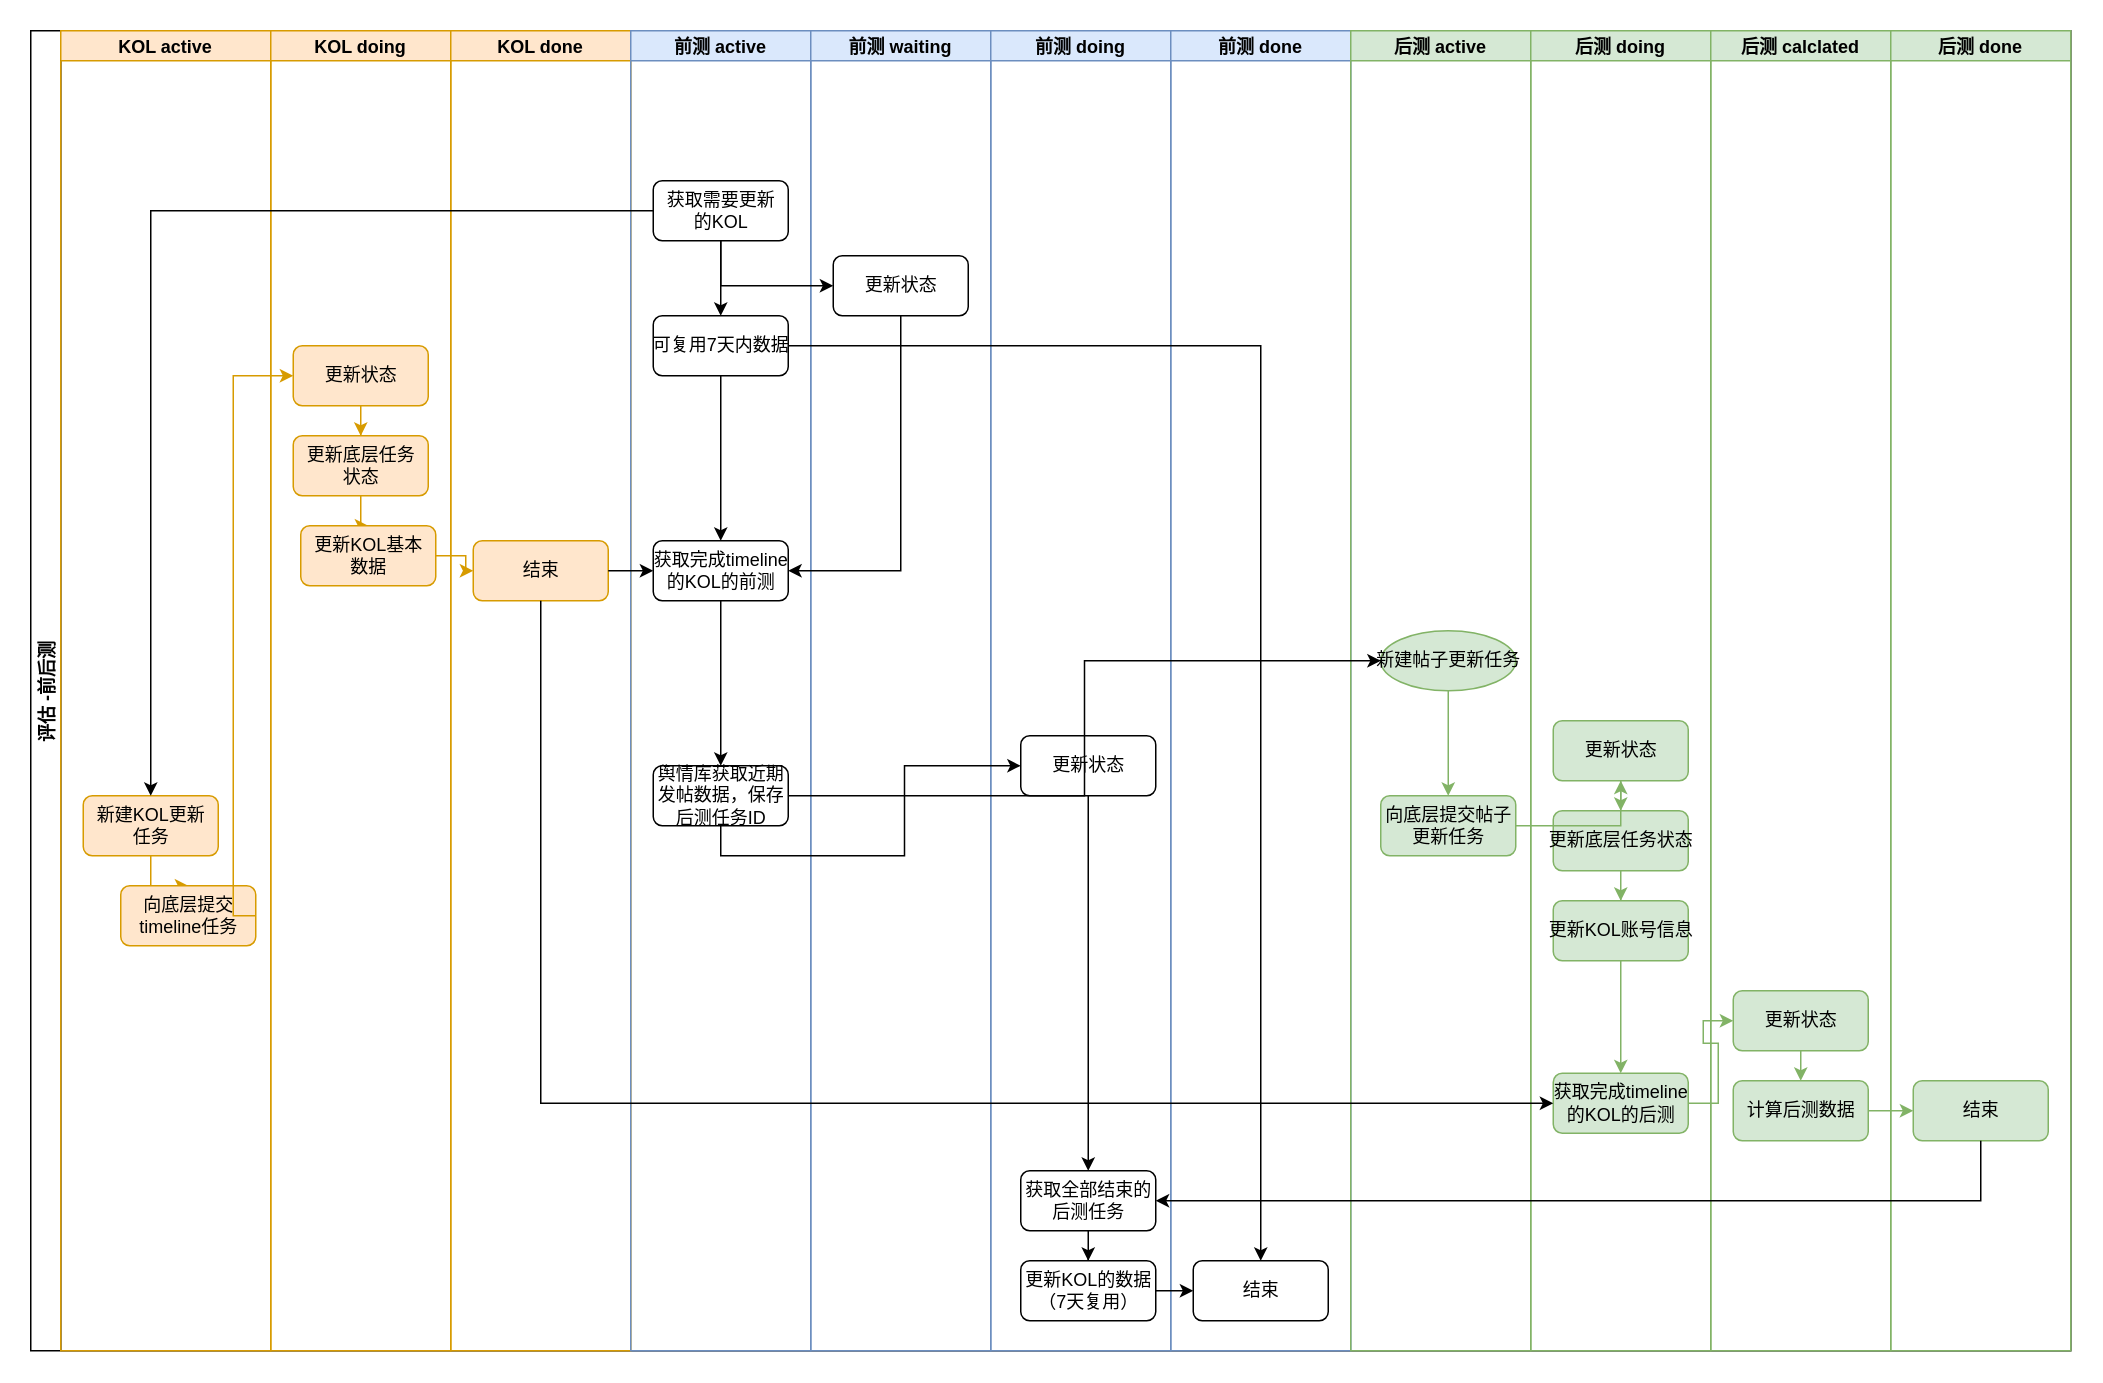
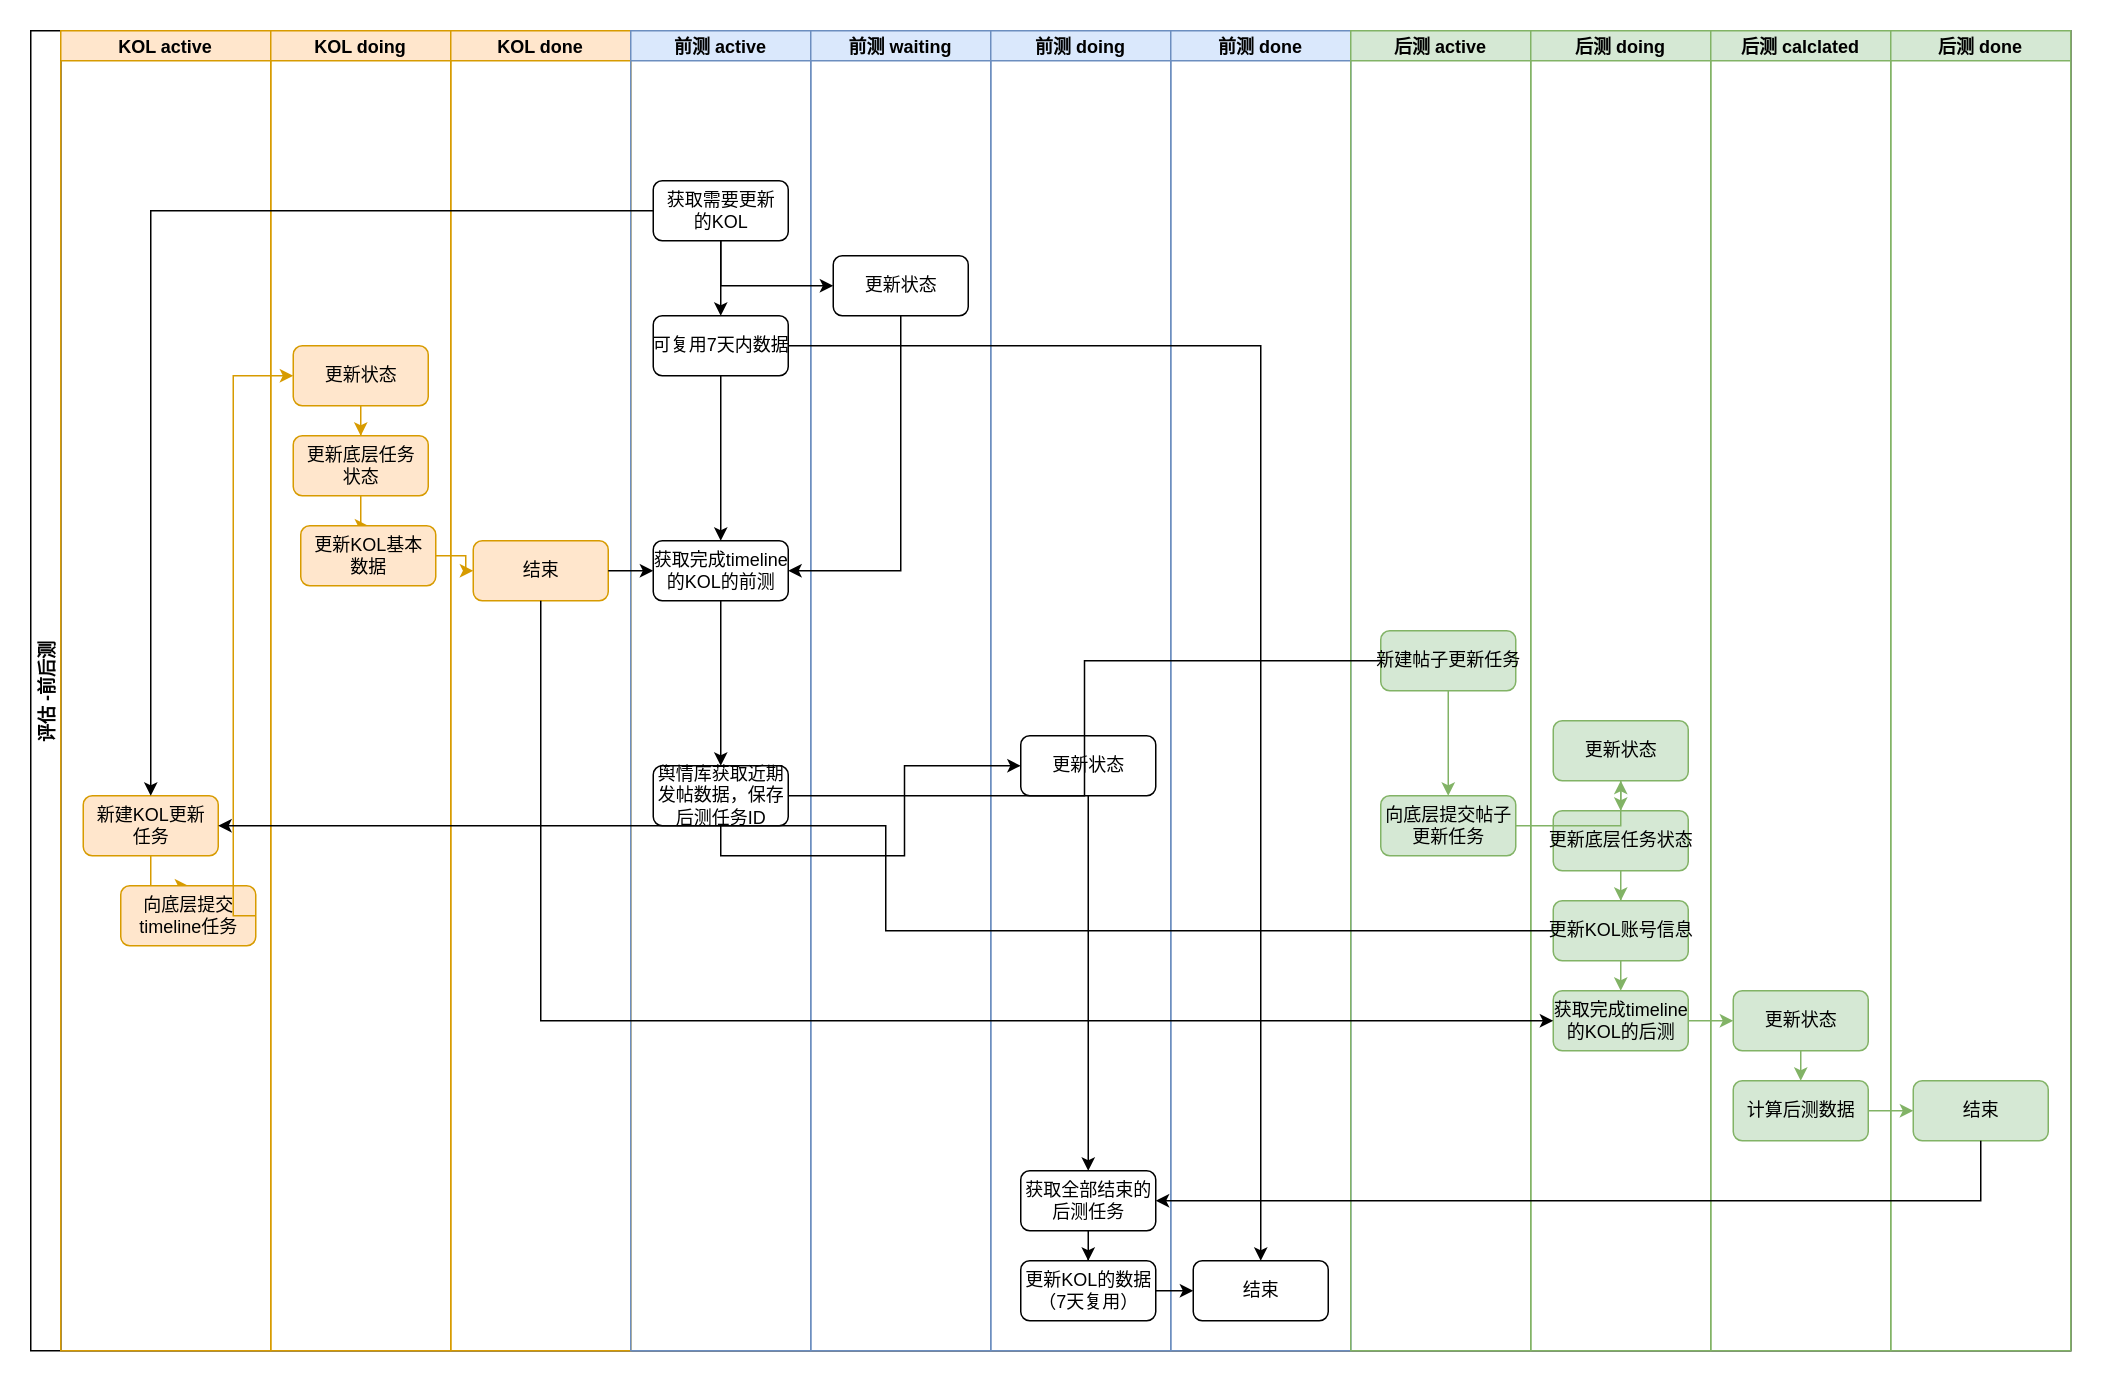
edge "舆情库获取近期 发帖数据，保存 后测任务ID" -> "新建帖子更新任务": arrowhead classic -> none
node "新建帖子更新任务": shape ellipse -> rounded rectangle
edge "更新KOL账号信息" -> "新建KOL更新 任务": added
node "获取完成timeline 的KOL的后测": moved (1621, 1103) -> (1621, 1021)
